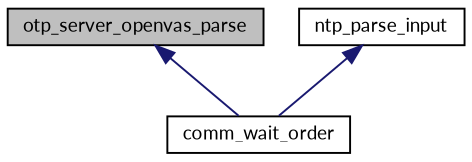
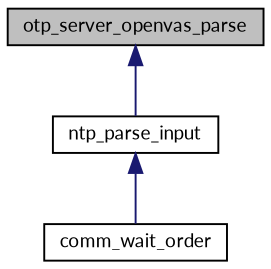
edge "comm_wait_order" -> "otp_server_openvas_parse": now "ntp_parse_input" -> "otp_server_openvas_parse"
